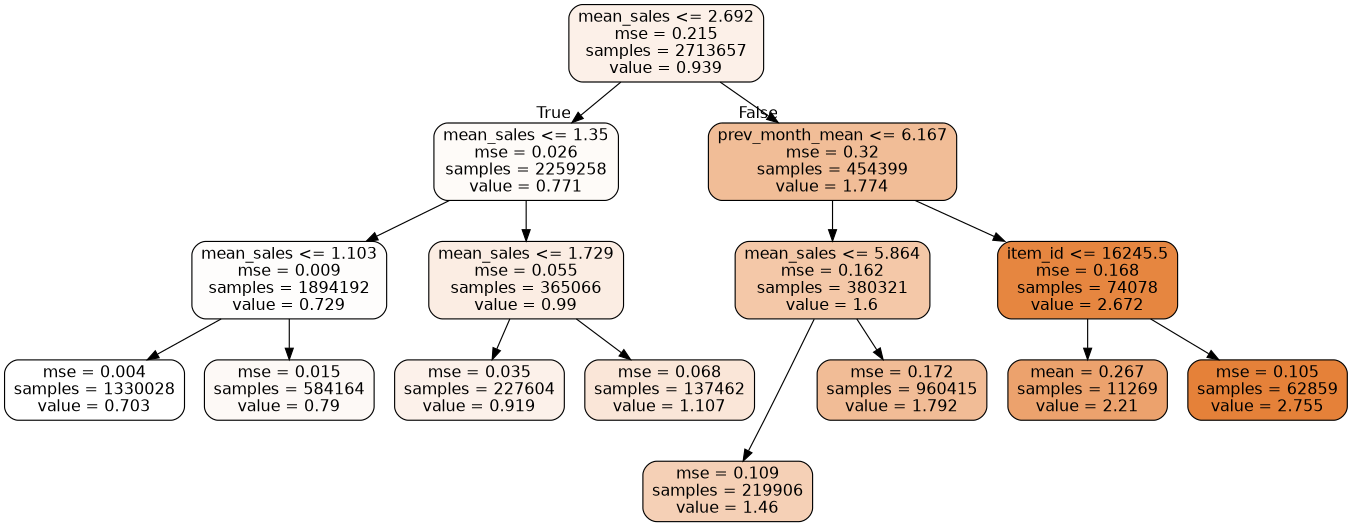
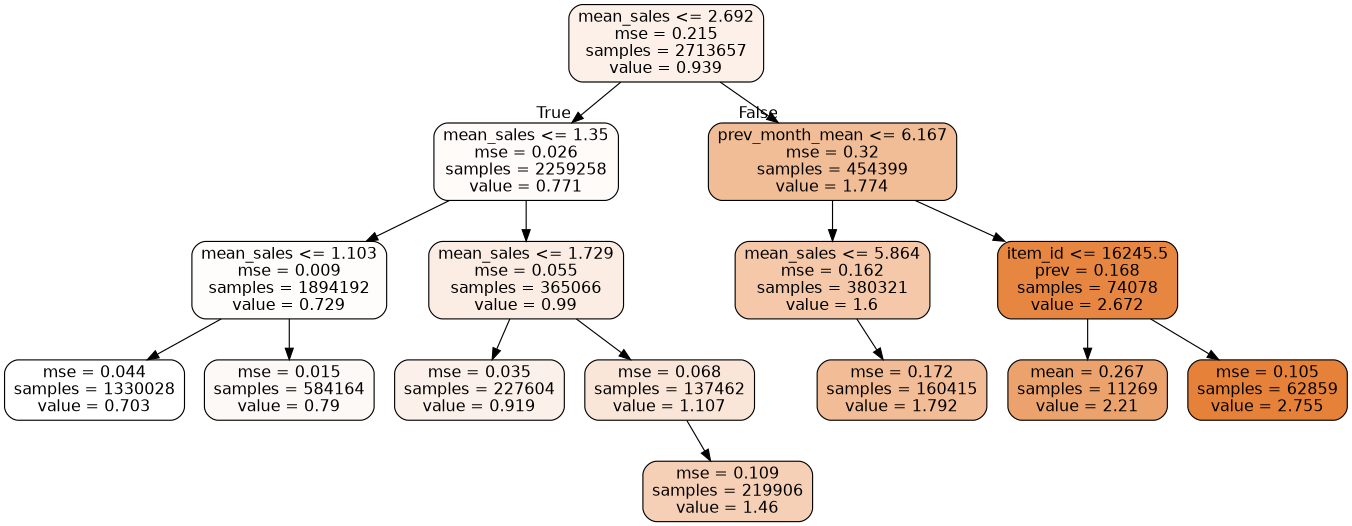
node "item_id <= 16245.5 mse = 0.168 samples = 74078 value = 2.672": label "item_id <= 16245.5 mse = 0.168 samples = 74078 value = 2.672" -> "item_id <= 16245.5 prev = 0.168 samples = 74078 value = 2.672"
edge "mean_sales <= 5.864 mse = 0.162 samples = 380321 value = 1.6" -> "mse = 0.109 samples = 219906 value = 1.46": now "mse = 0.068 samples = 137462 value = 1.107" -> "mse = 0.109 samples = 219906 value = 1.46"
node "mse = 0.004 samples = 1330028 value = 0.703": label "mse = 0.004 samples = 1330028 value = 0.703" -> "mse = 0.044 samples = 1330028 value = 0.703"
node "mse = 0.172 samples = 960415 value = 1.792": label "mse = 0.172 samples = 960415 value = 1.792" -> "mse = 0.172 samples = 160415 value = 1.792"
